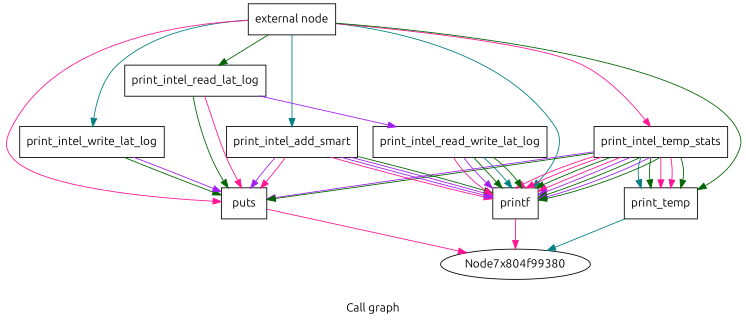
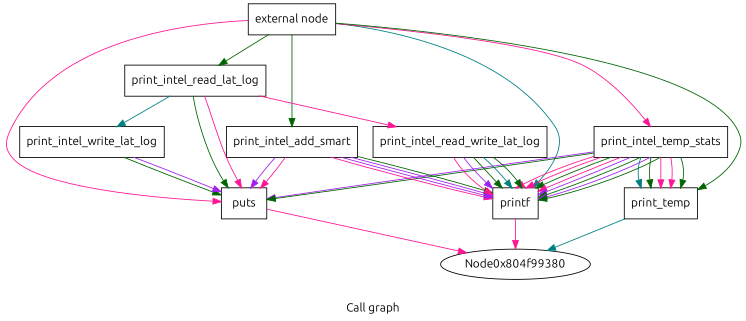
edge "external node" -> "print_intel_write_lat_log": now "print_intel_read_lat_log" -> "print_intel_write_lat_log"
edge "external node" -> "print_intel_add_smart": color teal -> darkgreen
edge "print_intel_read_lat_log" -> "print_intel_read_write_lat_log": color purple -> deeppink
node "Node7x804f99380": label "Node7x804f99380" -> "Node0x804f99380"
